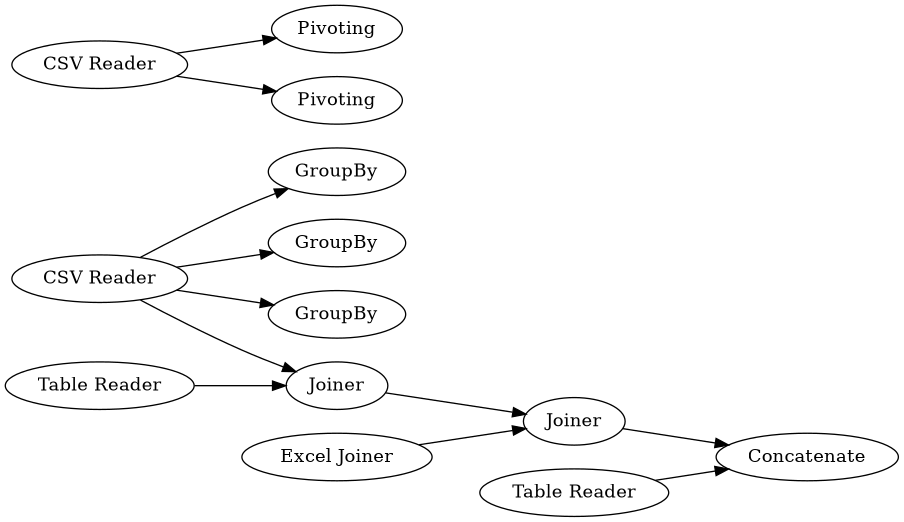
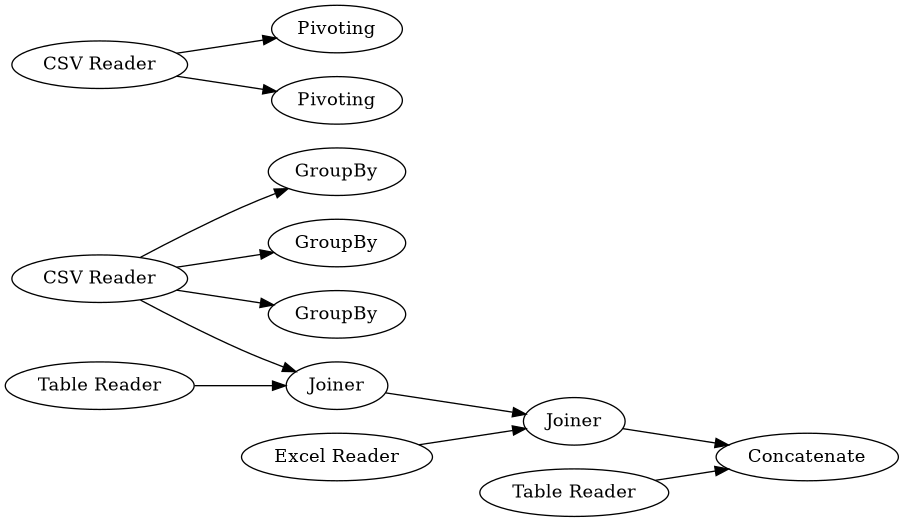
node "Excel Joiner": label "Excel Joiner" -> "Excel Reader"
